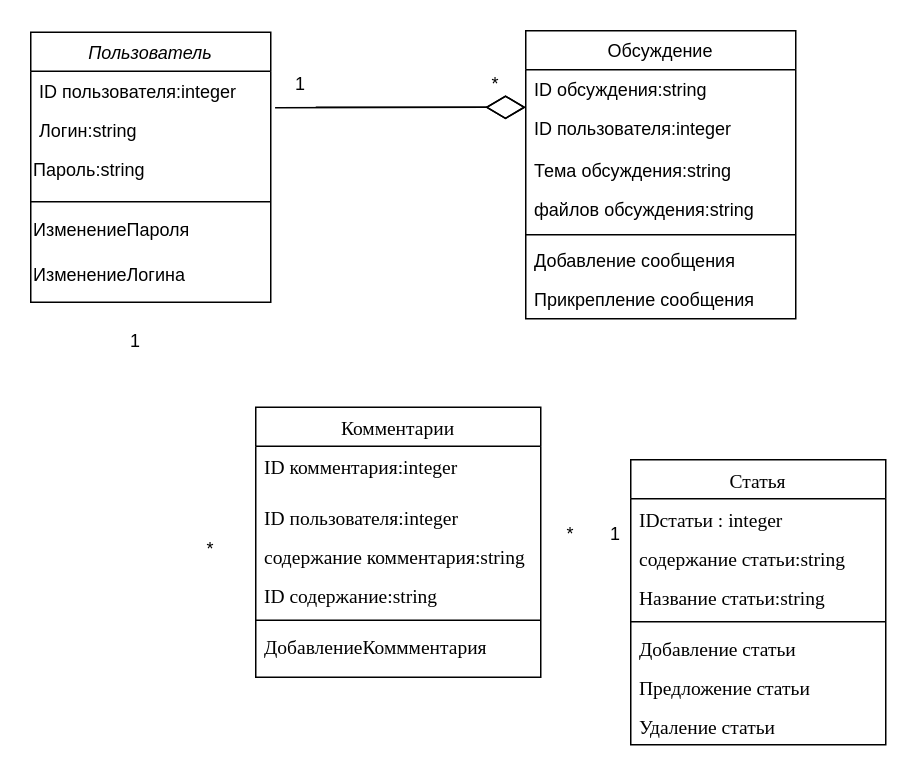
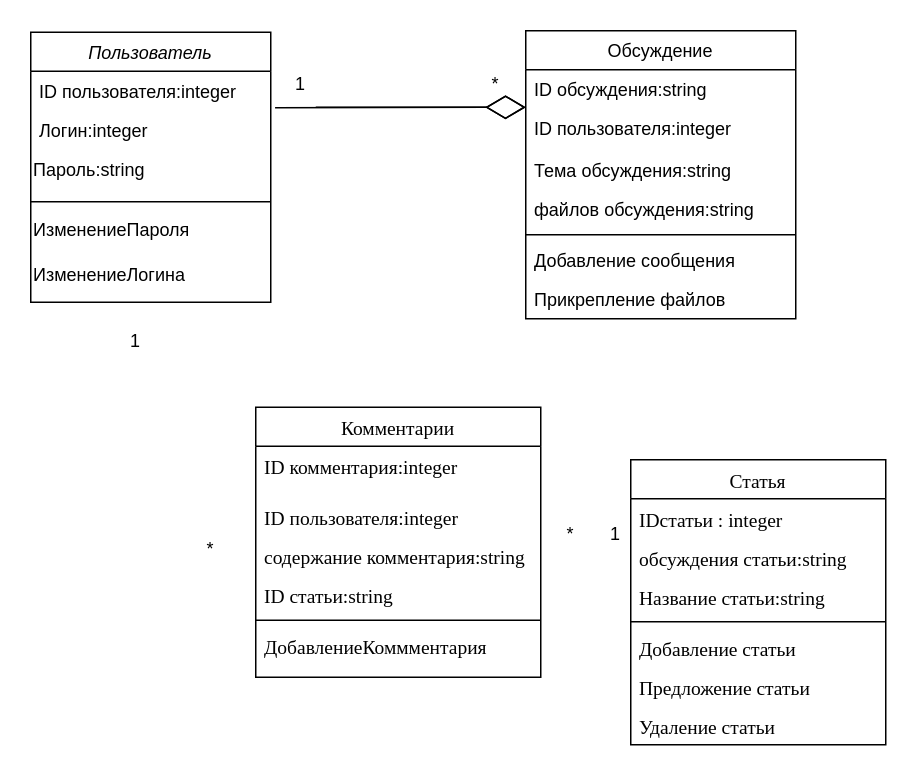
node "Логин:string": label "Логин:string" -> "Логин:integer"
node "Прикрепление сообщения": label "Прикрепление сообщения" -> "Прикрепление файлов"
node "содержание статьи:string": label "содержание статьи:string" -> "обсуждения статьи:string"
node "ID содержание:string": label "ID содержание:string" -> "ID статьи:string"
